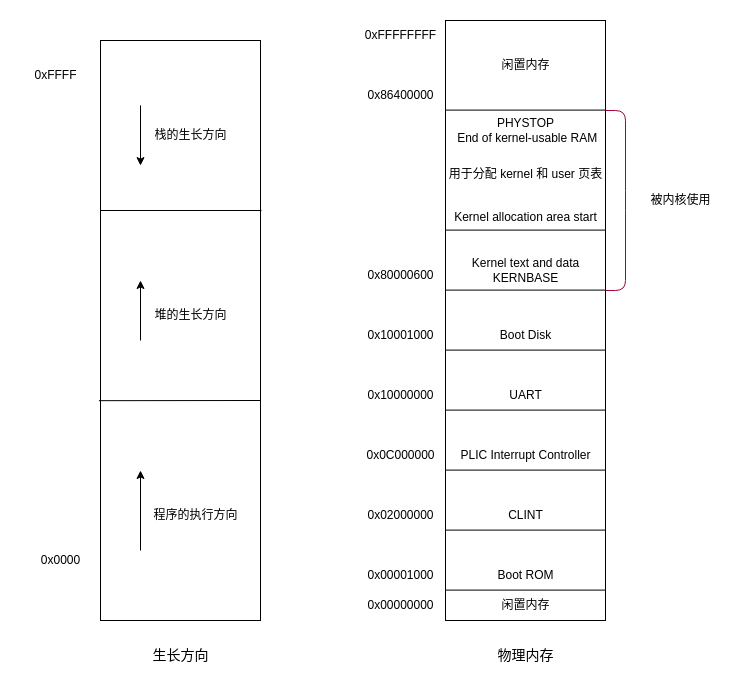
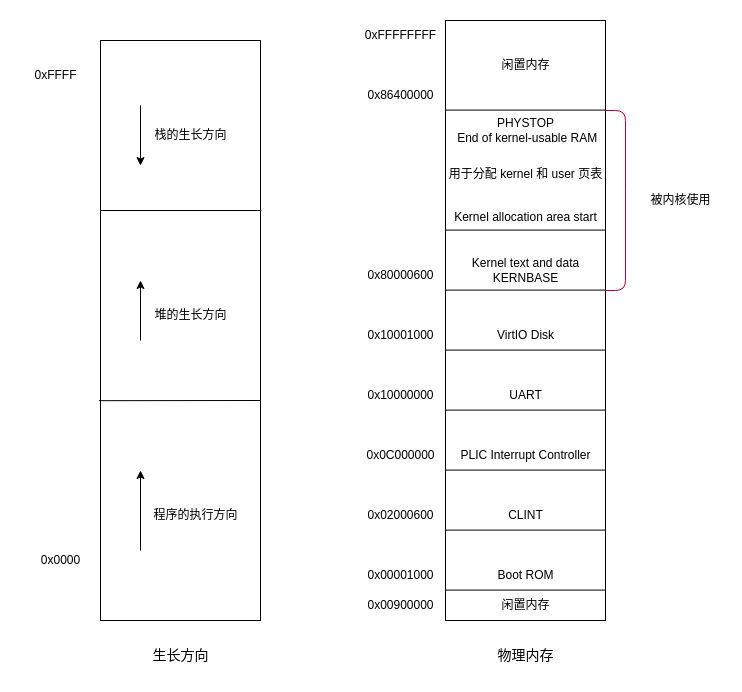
node "Boot Disk": label "Boot Disk" -> "VirtIO Disk"
node "0x02000000": label "0x02000000" -> "0x02000600"
node "0x00000000": label "0x00000000" -> "0x00900000"
